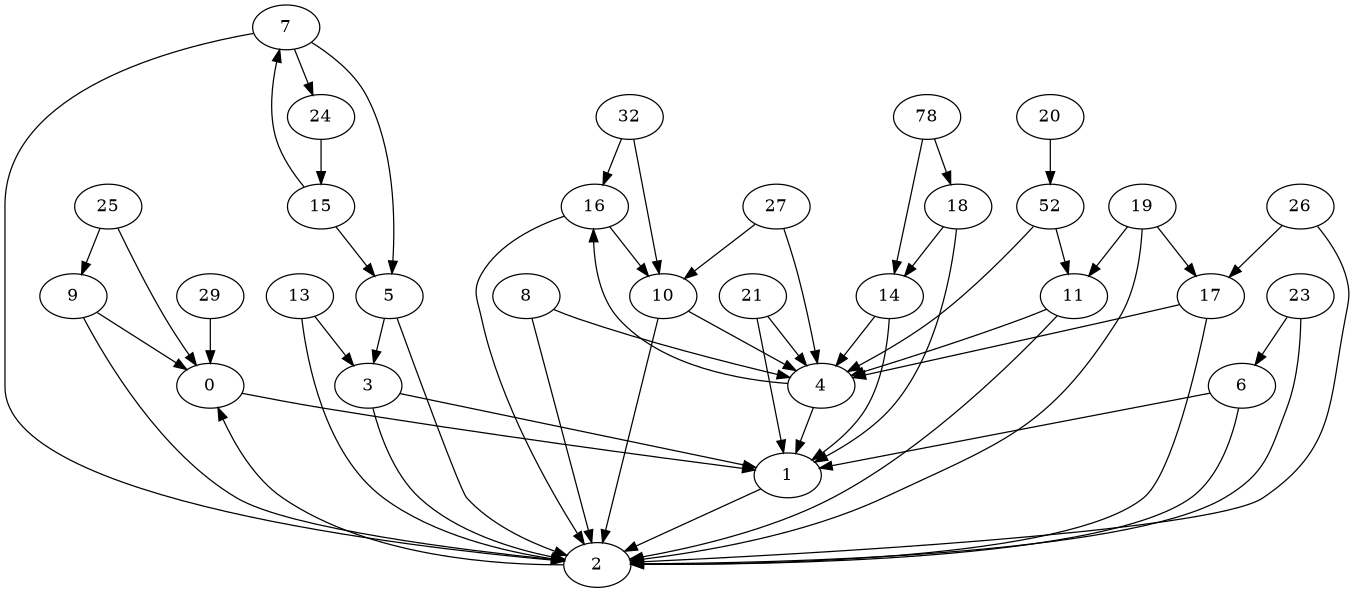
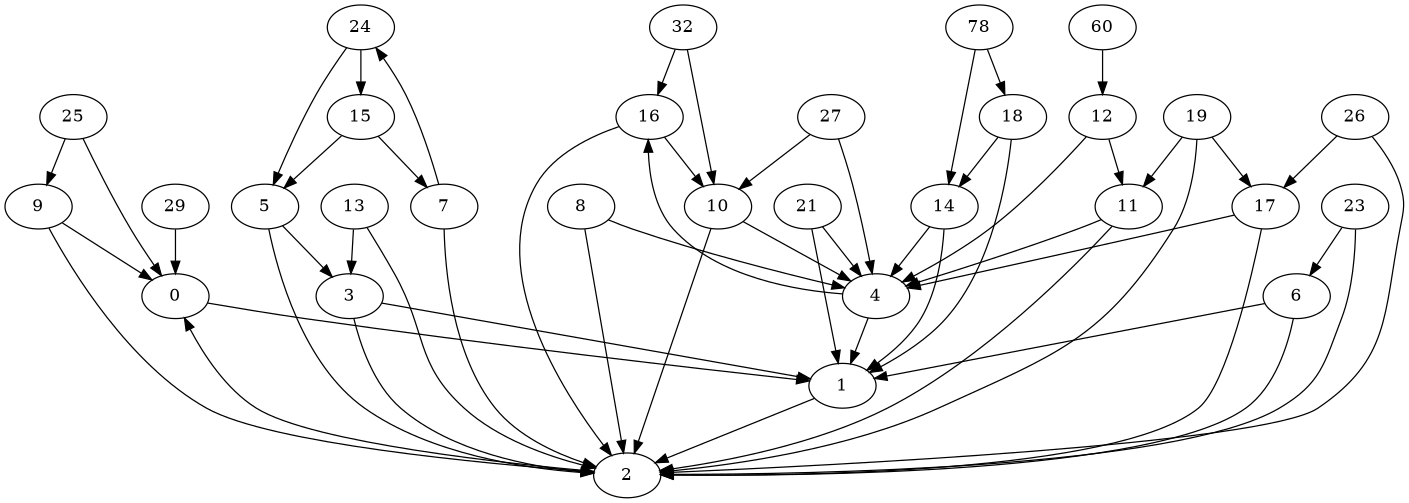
node "20": label "20" -> "60"
edge "7" -> "5": now "24" -> "5"
node "52": label "52" -> "12"
